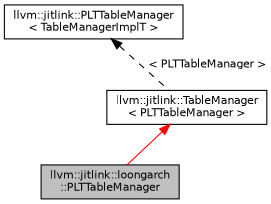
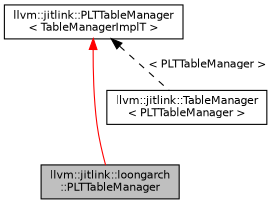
edge "llvm::jitlink::loongarch ::PLTTableManager" -> "llvm::jitlink::TableManager < PLTTableManager >": now "llvm::jitlink::loongarch ::PLTTableManager" -> "llvm::jitlink::PLTTableManager < TableManagerImplT >"
